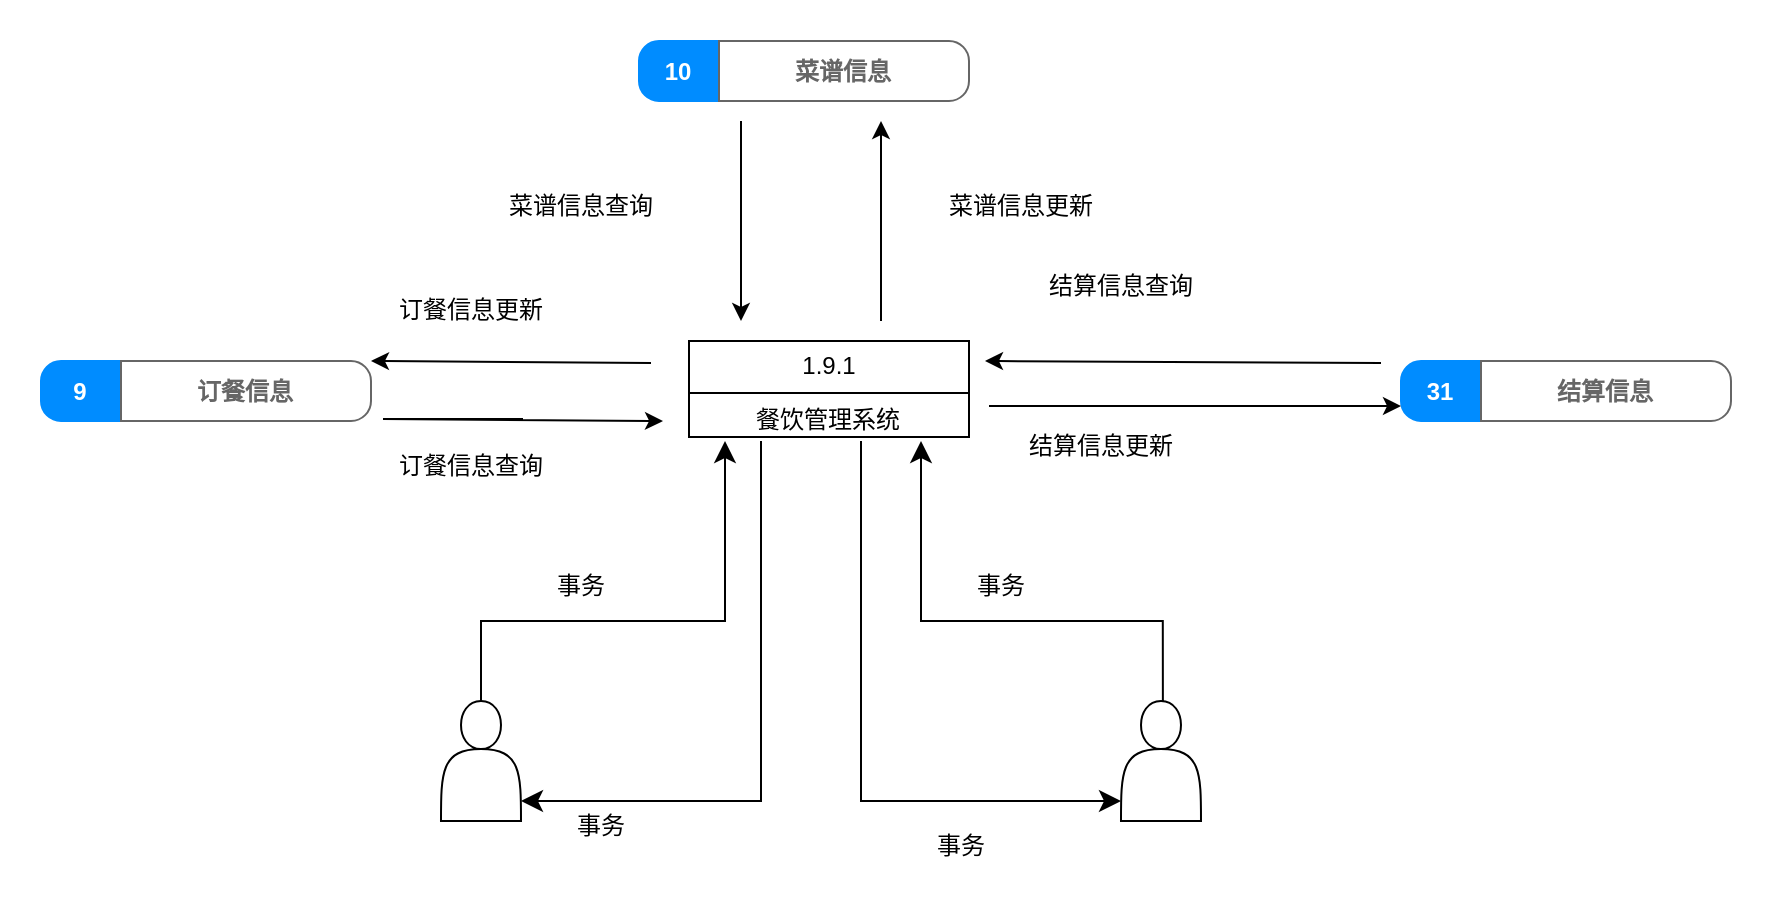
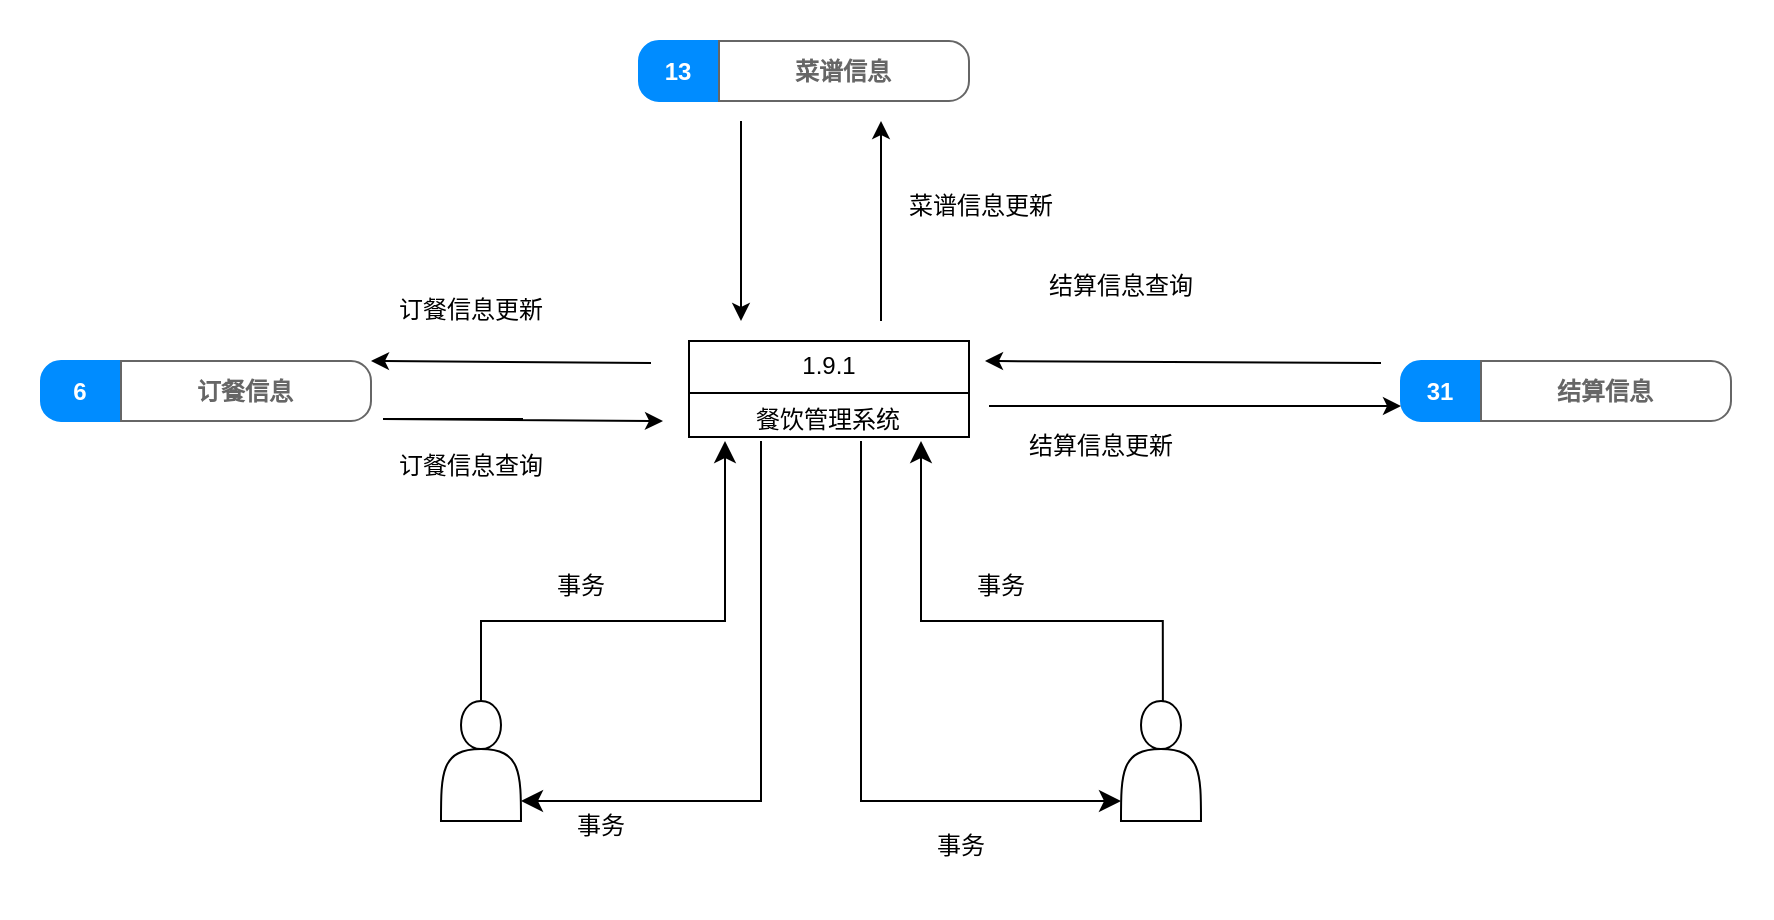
node "10": label "10" -> "13"
node "菜谱信息查询": removed
node "菜谱信息更新": moved (1021, 207) -> (981, 207)
node "9": label "9" -> "6"
